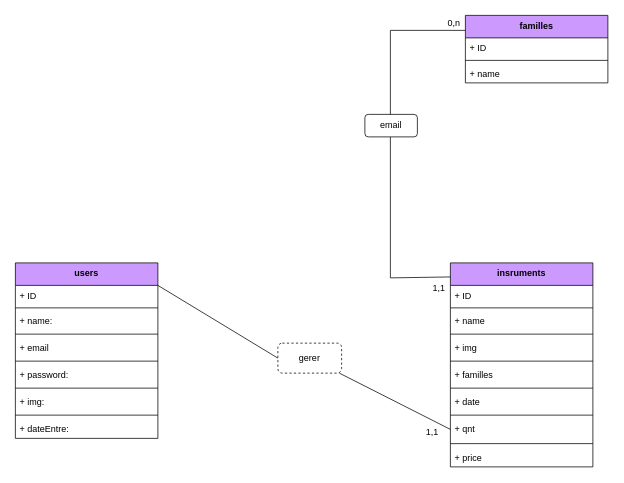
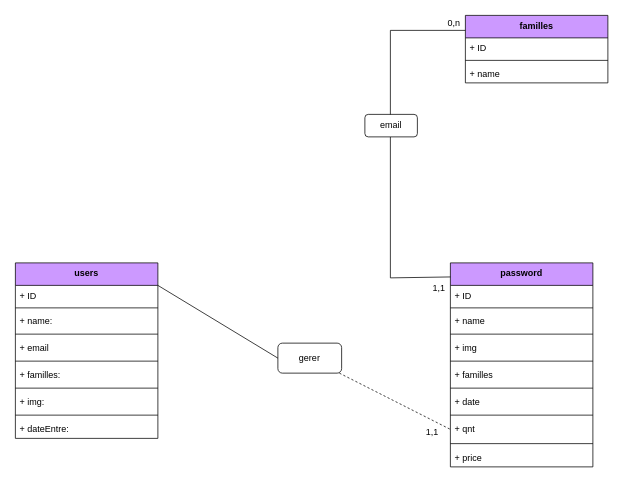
node "insruments": label "insruments" -> "password"
node "gerer": style dashed -> solid
node "+ password:": label "+ password:" -> "+ familles:"
edge "gerer" -- "+ qnt": style solid -> dashed
